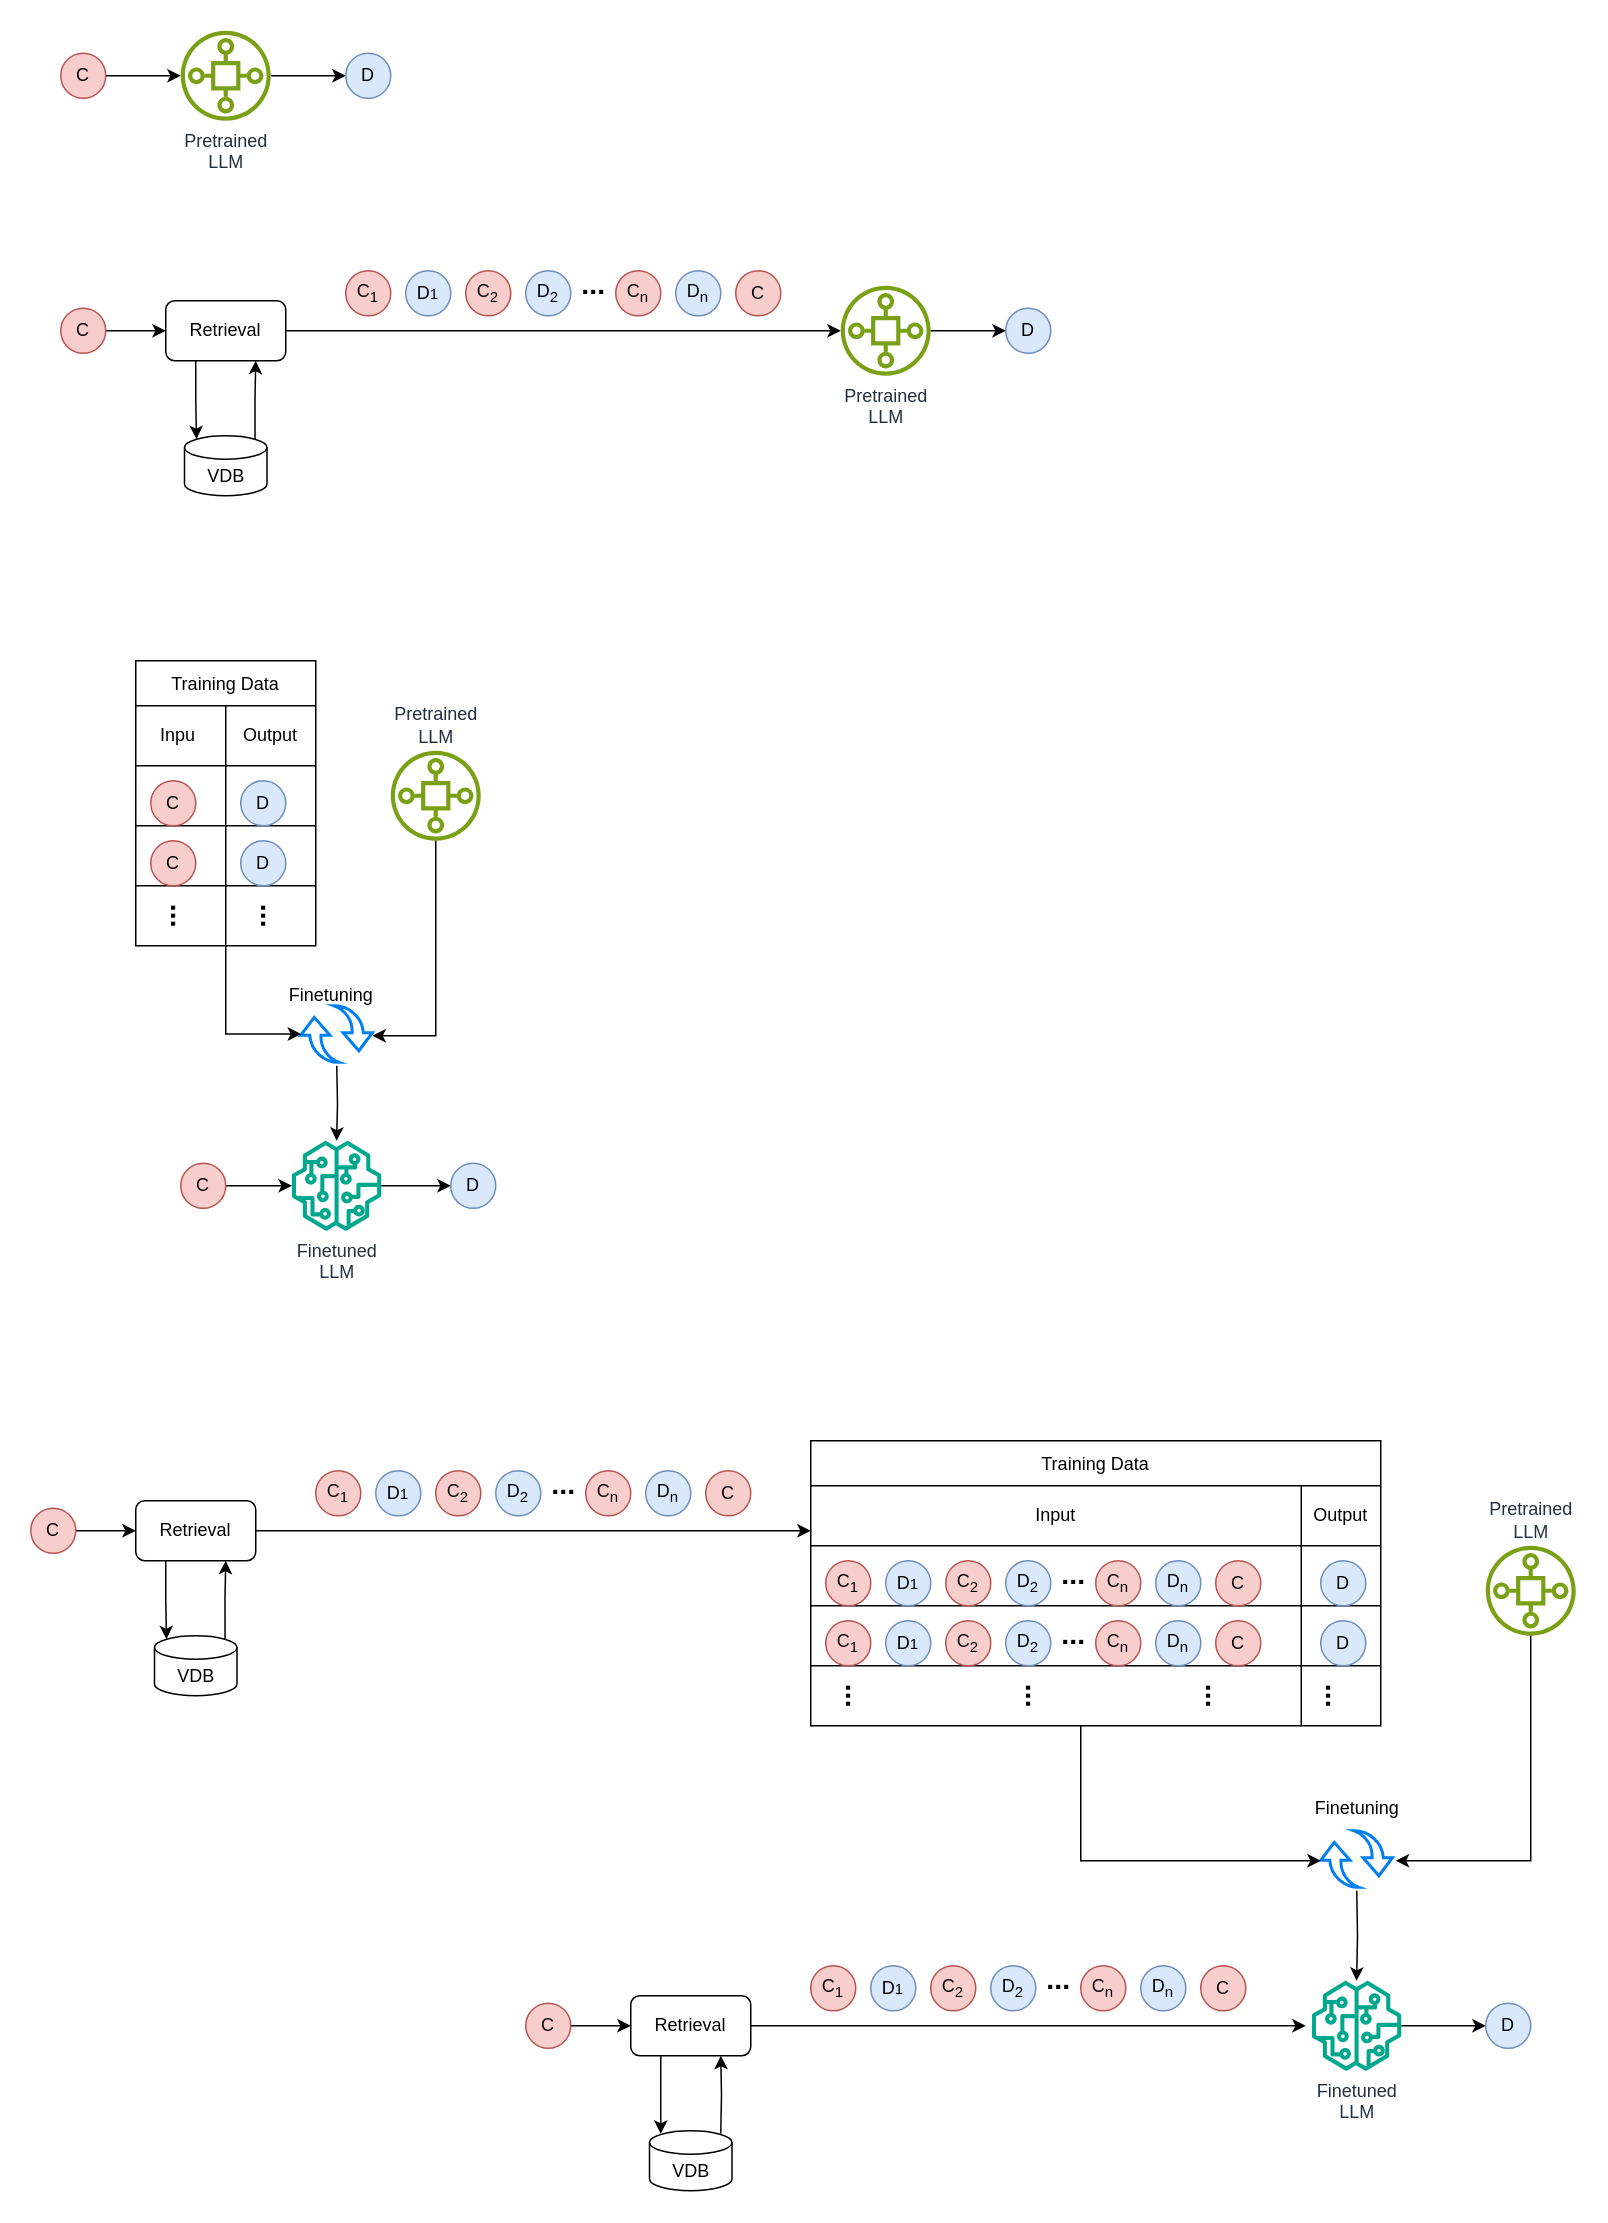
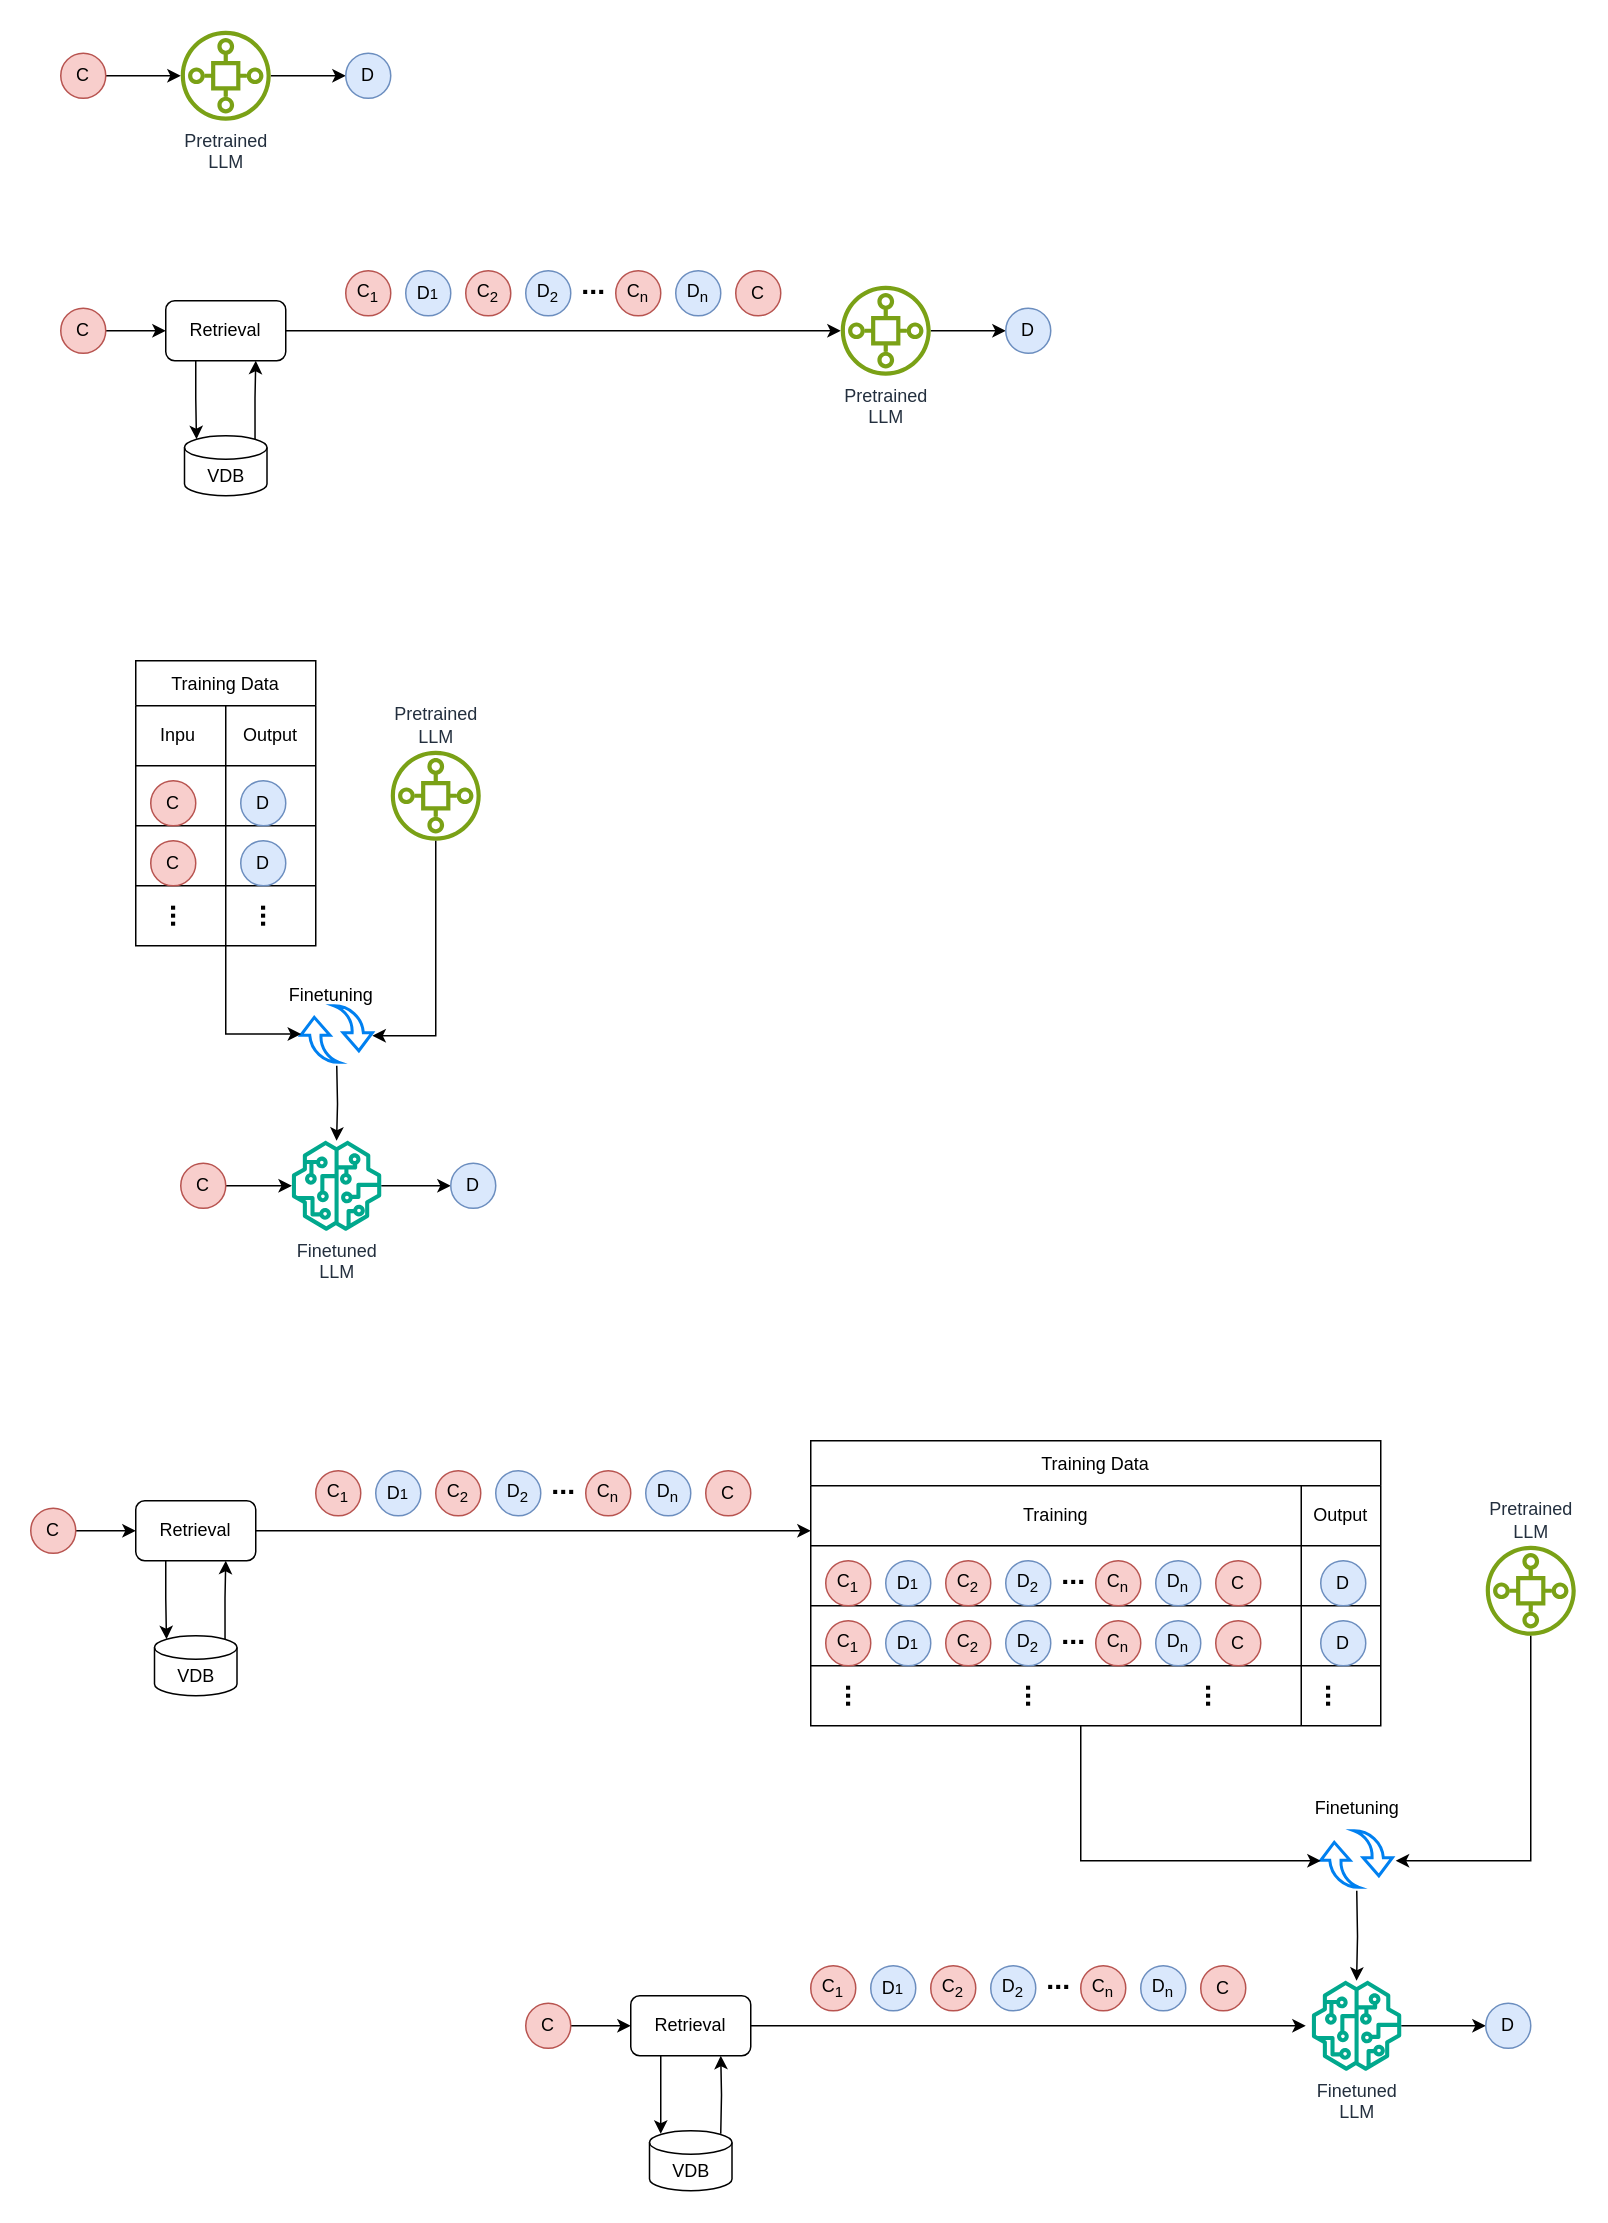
node "Input": label "Input" -> "Training"
